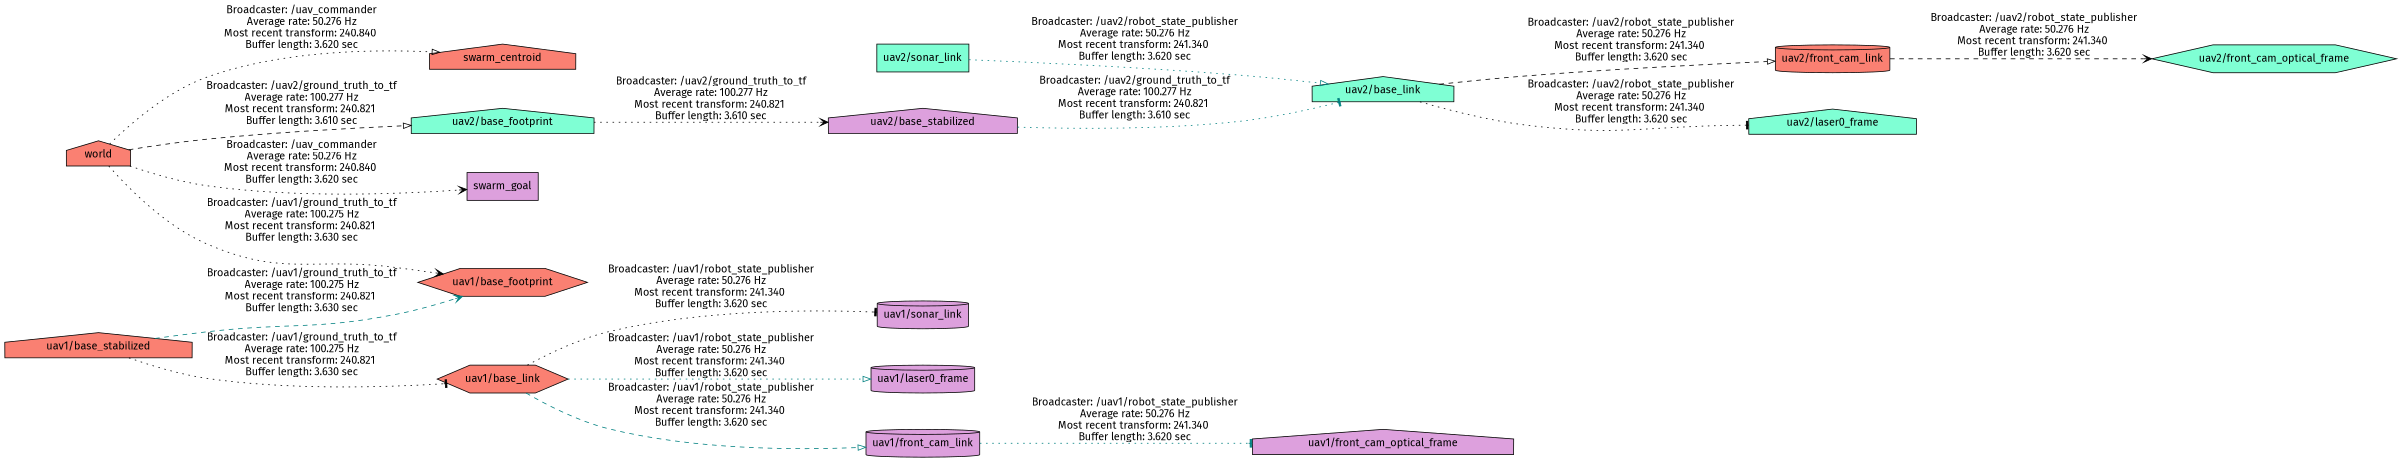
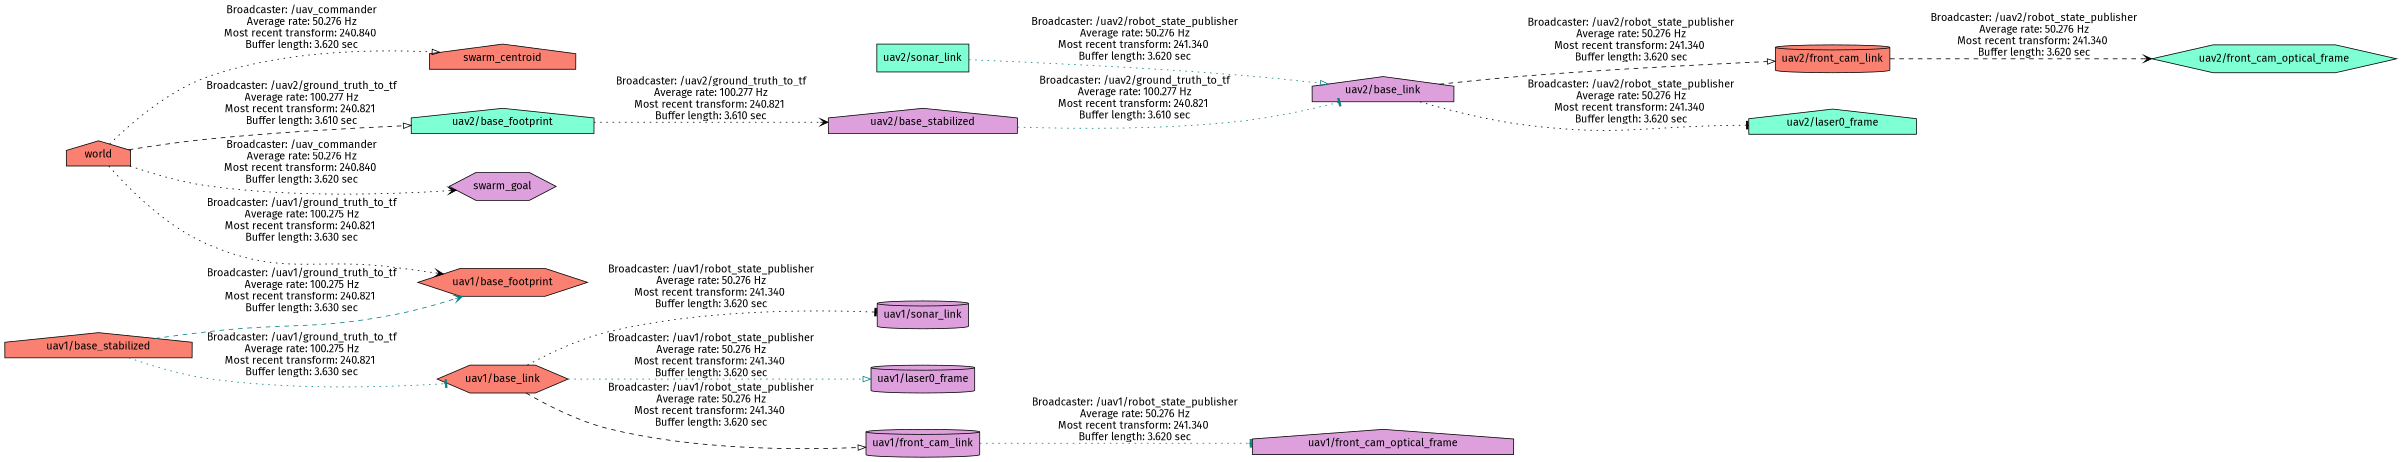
node "uav2/base_link": fillcolor aquamarine -> plum
node "swarm_goal": shape box -> hexagon
edge "uav1/base_stabilized" -> "uav1/base_link": color black -> teal
edge "uav1/base_link" -> "uav1/front_cam_link": color teal -> black
